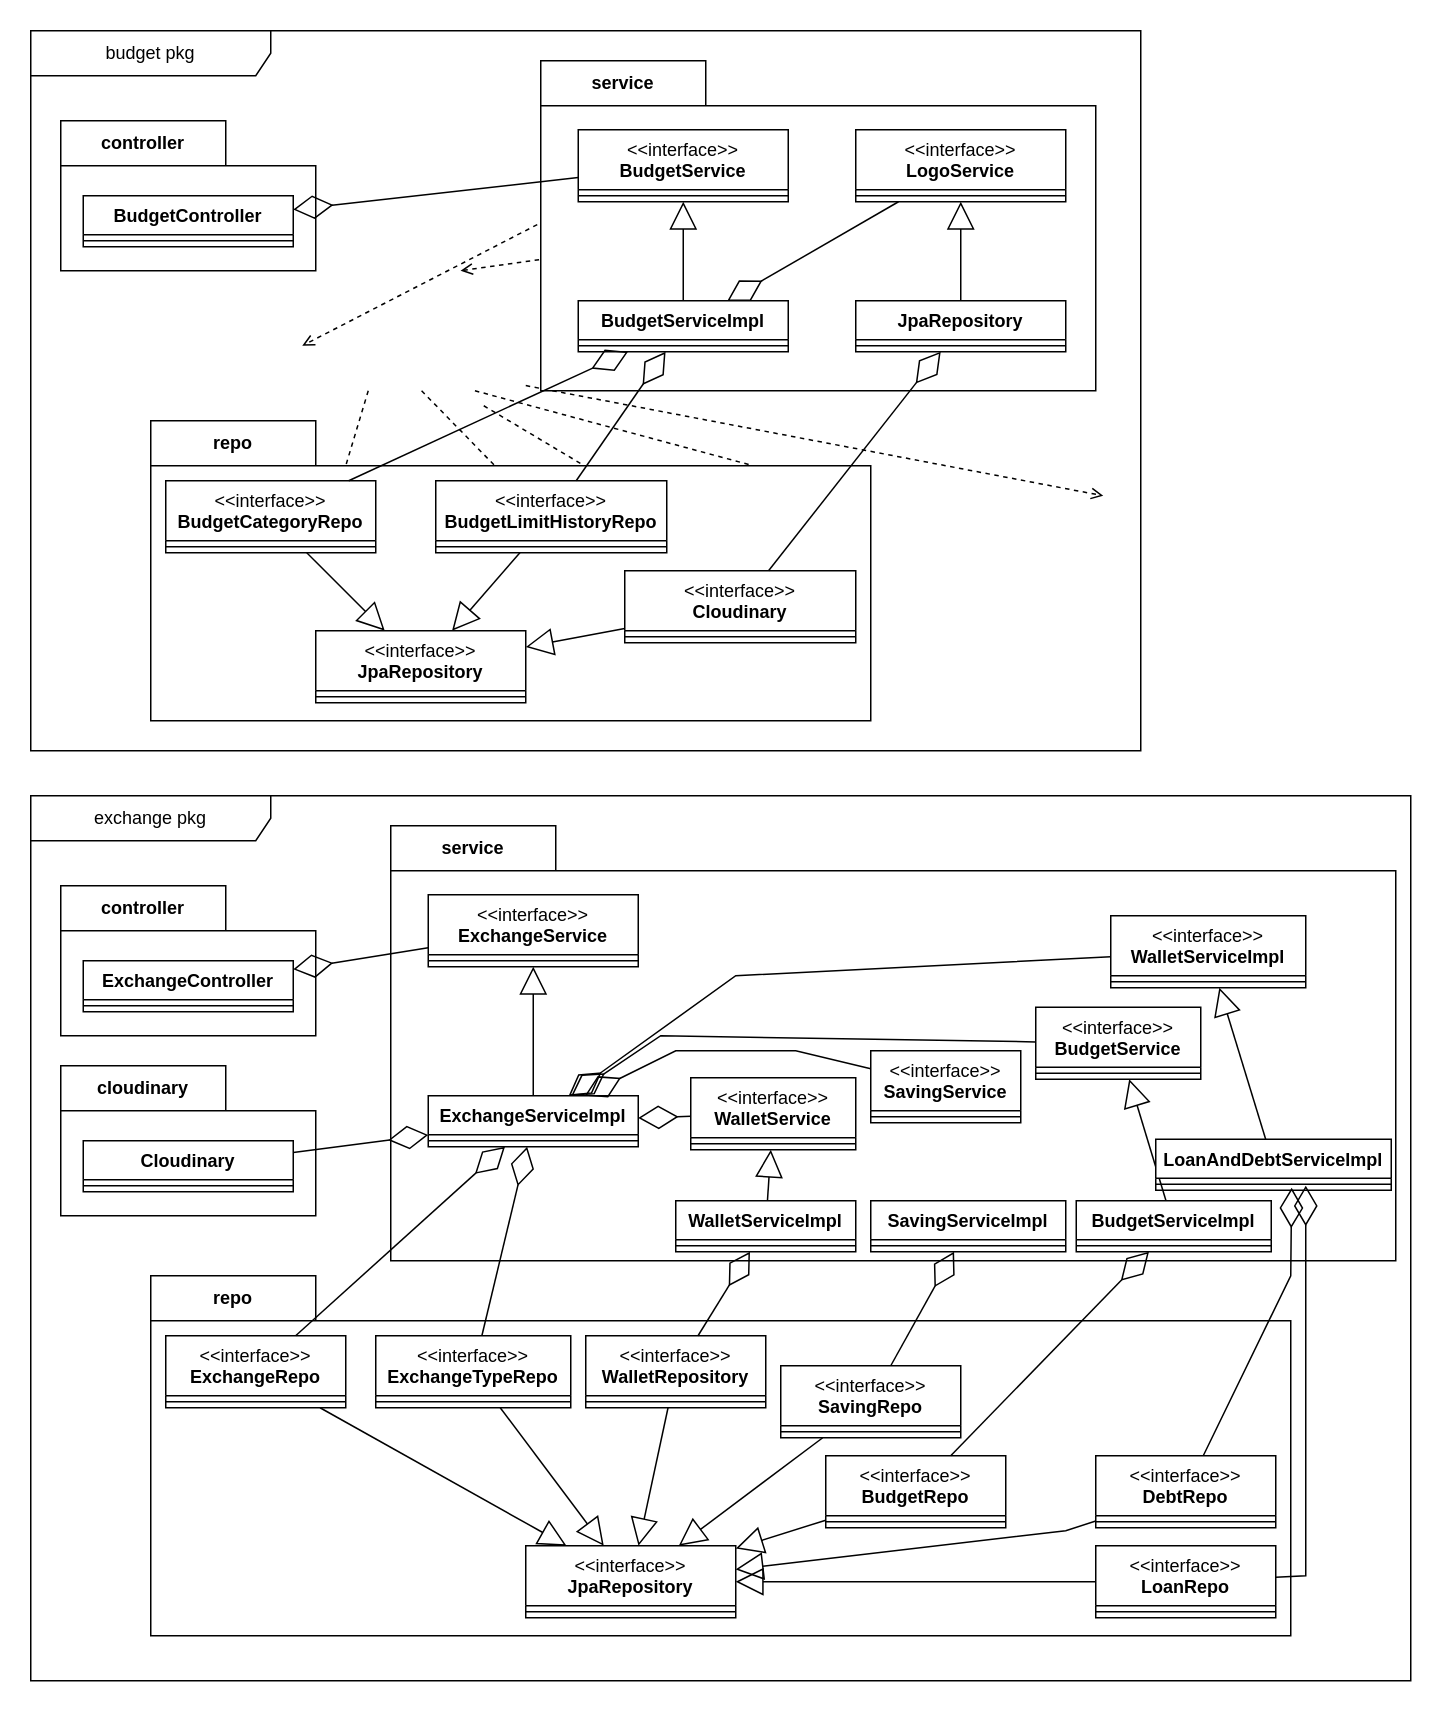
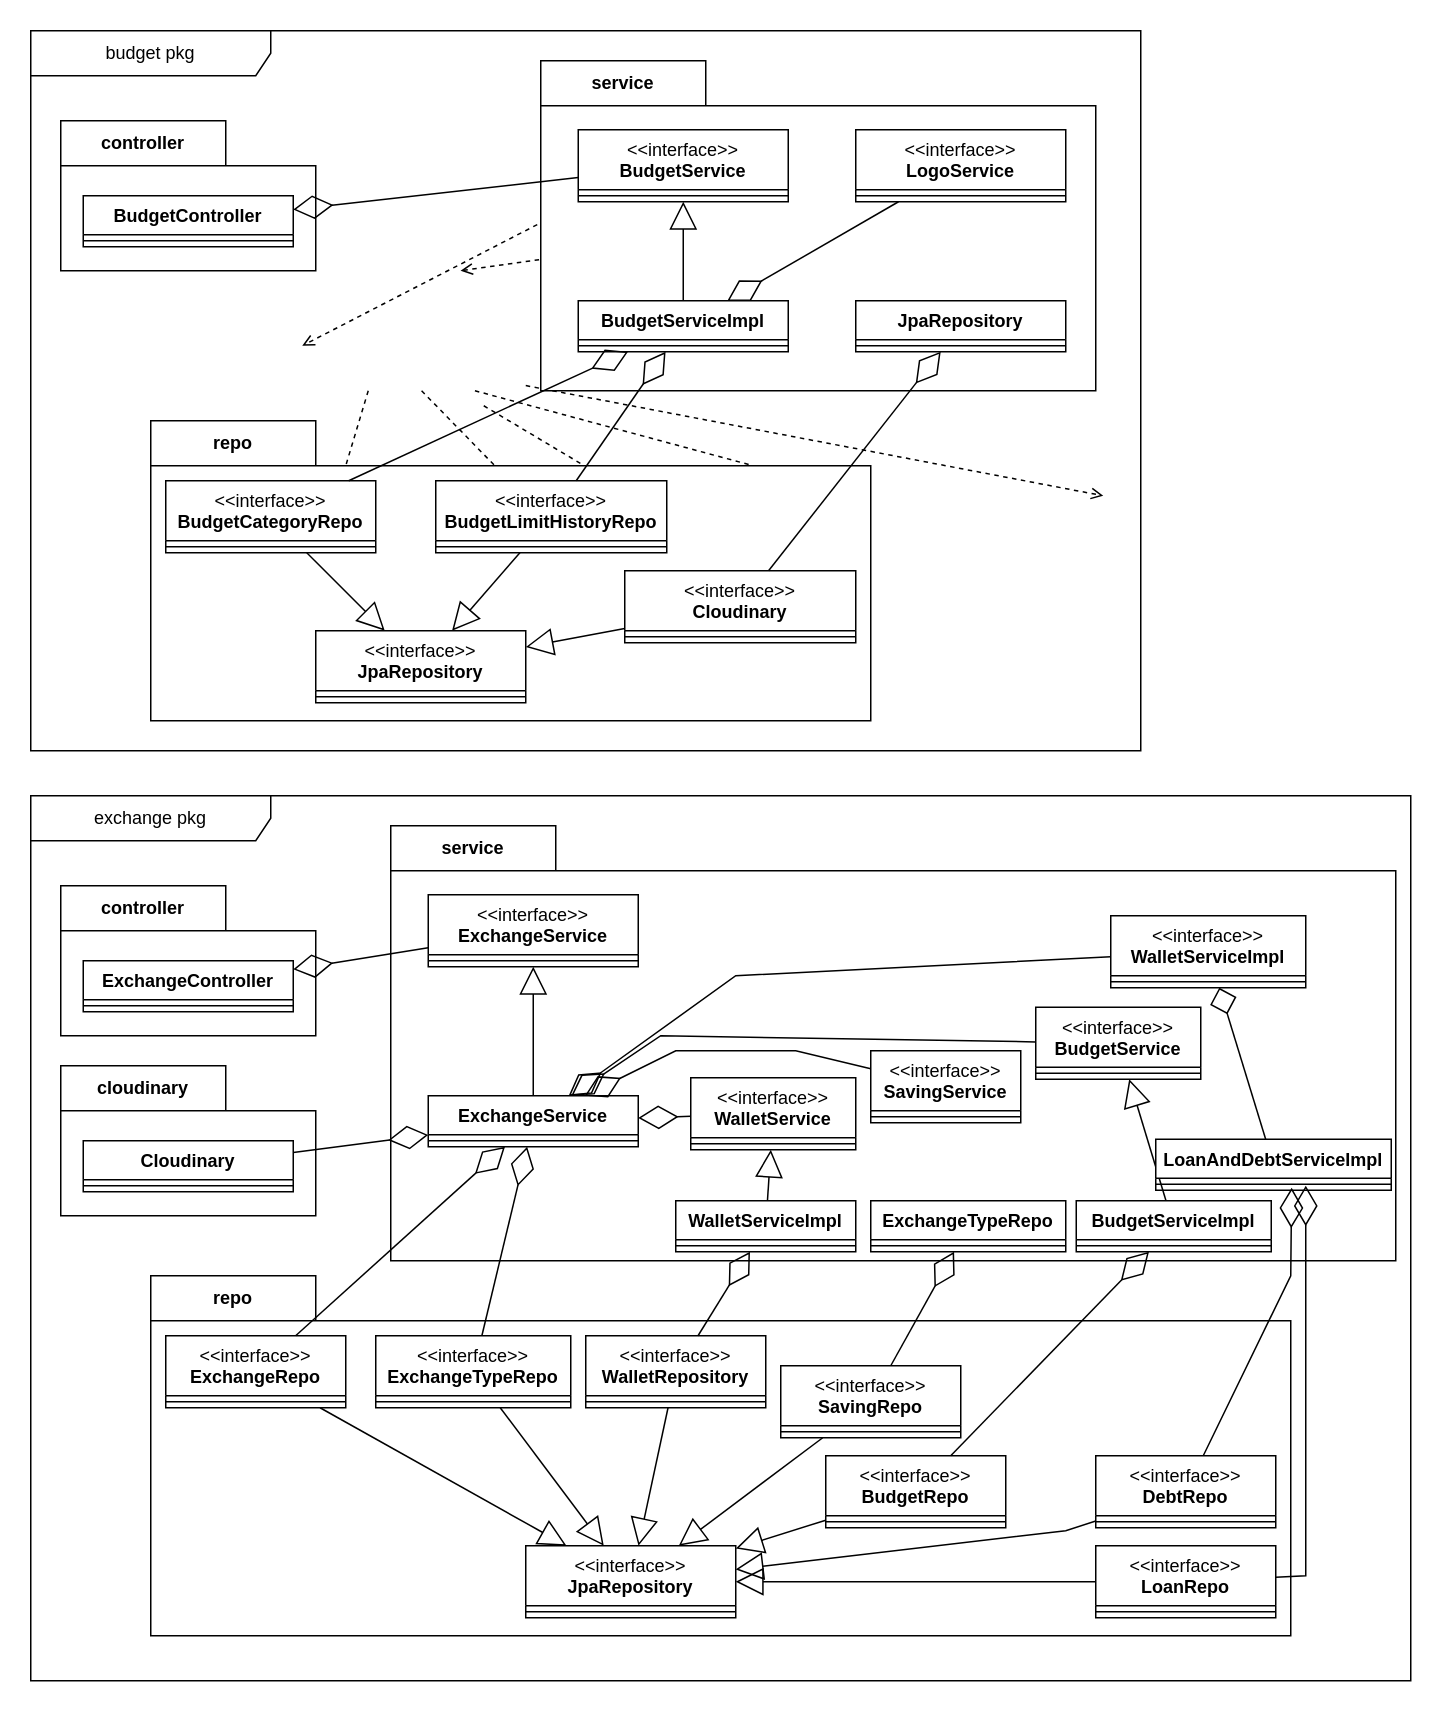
edge "JpaRepository" -> "<<interface>> LogoService": removed
edge "LoanAndDebtServiceImpl" -> "<<interface>> WalletServiceImpl": arrowhead block -> diamond
node "ExchangeServiceImpl": label "ExchangeServiceImpl" -> "ExchangeService"
node "SavingServiceImpl": label "SavingServiceImpl" -> "ExchangeTypeRepo"
